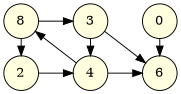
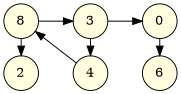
edge "3" -> "6": now "3" -> "0"
edge "2" -> "4": removed
edge "4" -> "6": removed
